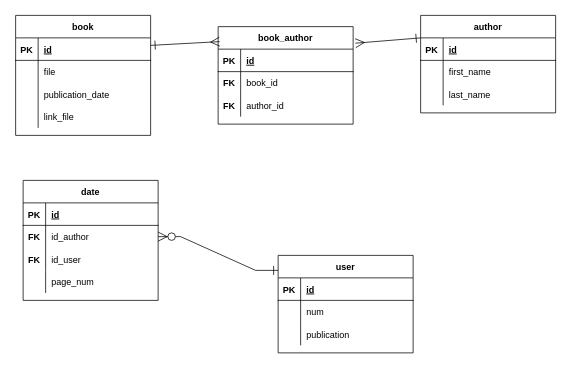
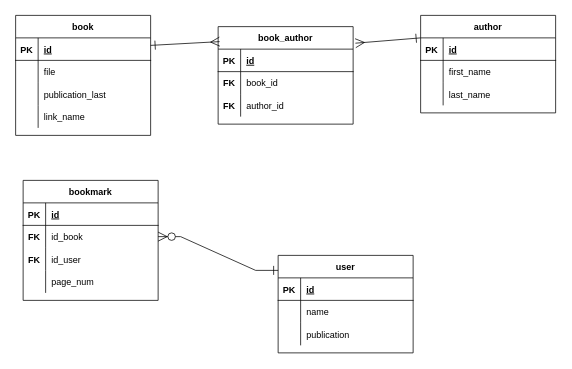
node "publication_date": label "publication_date" -> "publication_last"
node "link_file": label "link_file" -> "link_name"
node "date": label "date" -> "bookmark"
node "id_author": label "id_author" -> "id_book"
node "num": label "num" -> "name"
